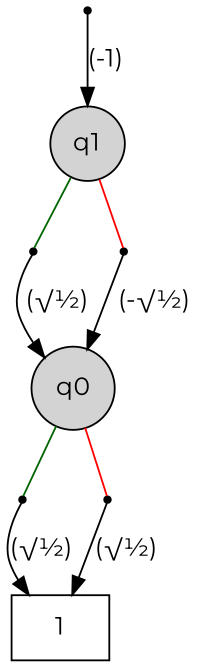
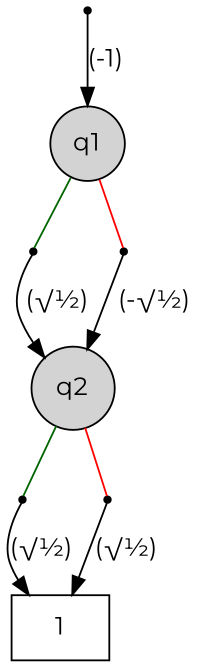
node "q0": label "q0" -> "q2"
